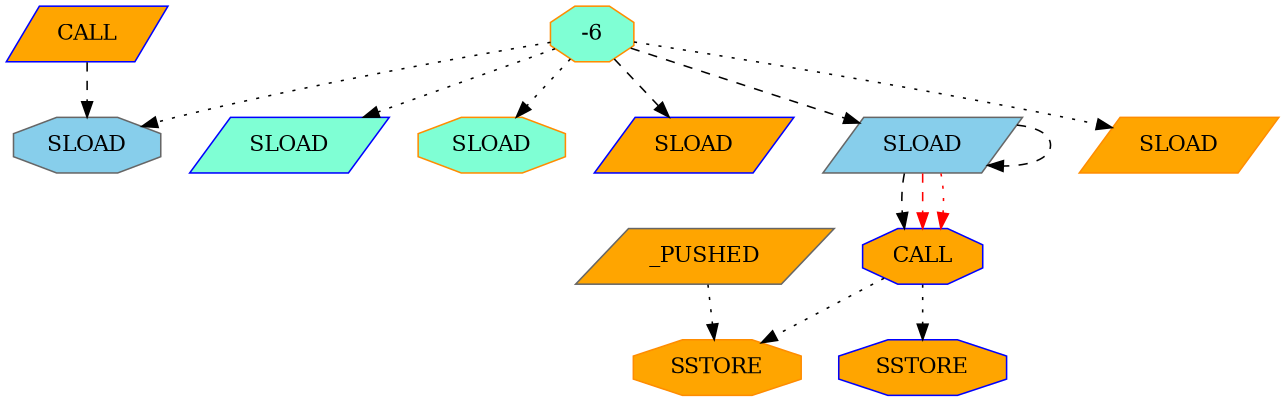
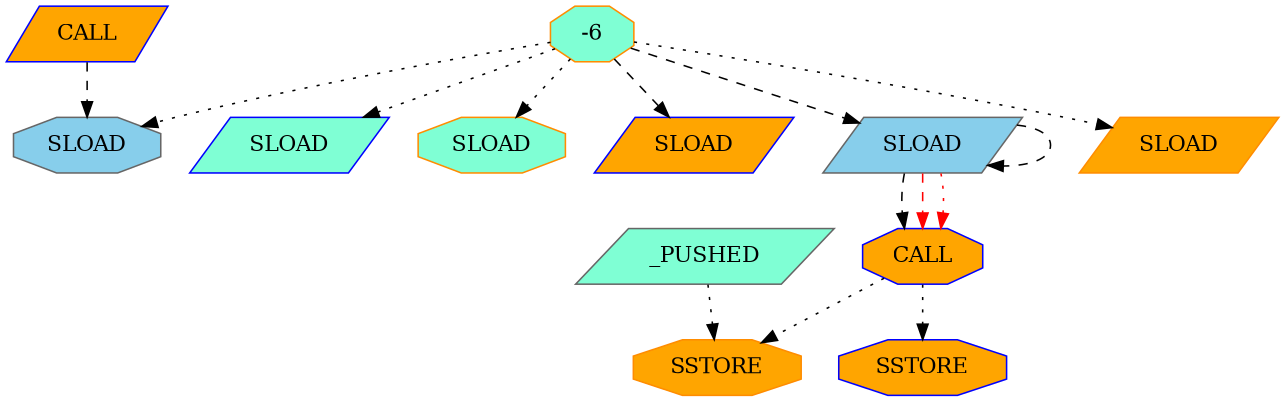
node "_PUSHED": fillcolor orange -> aquamarine
